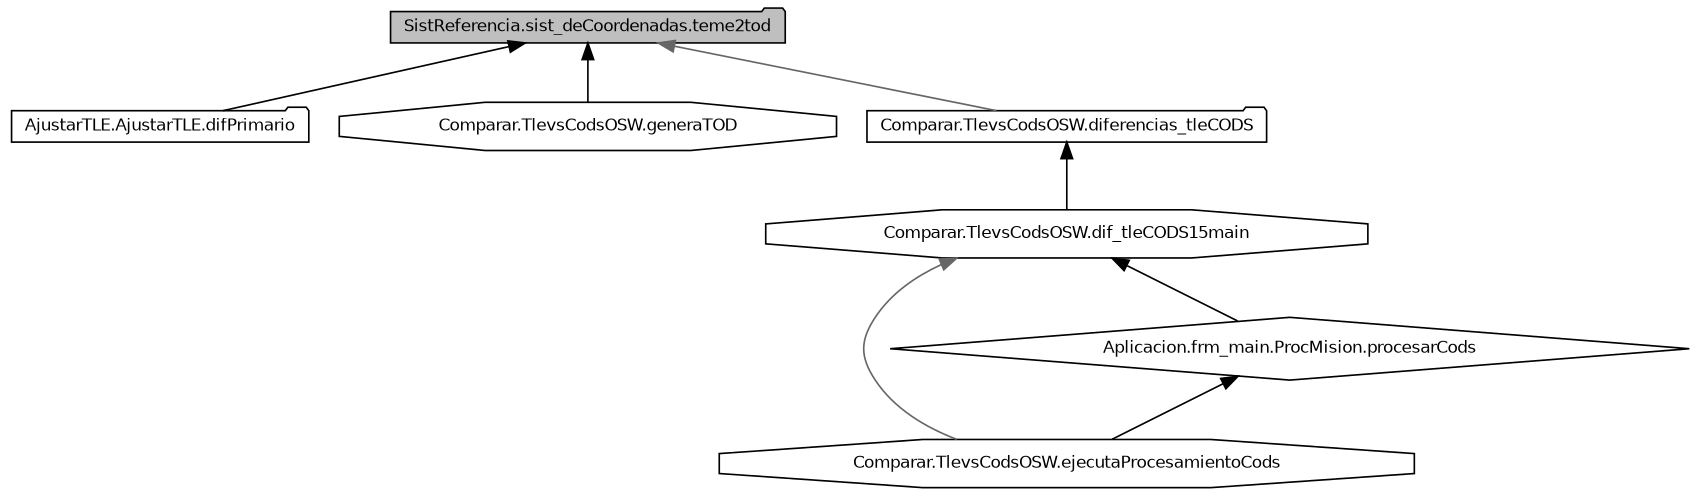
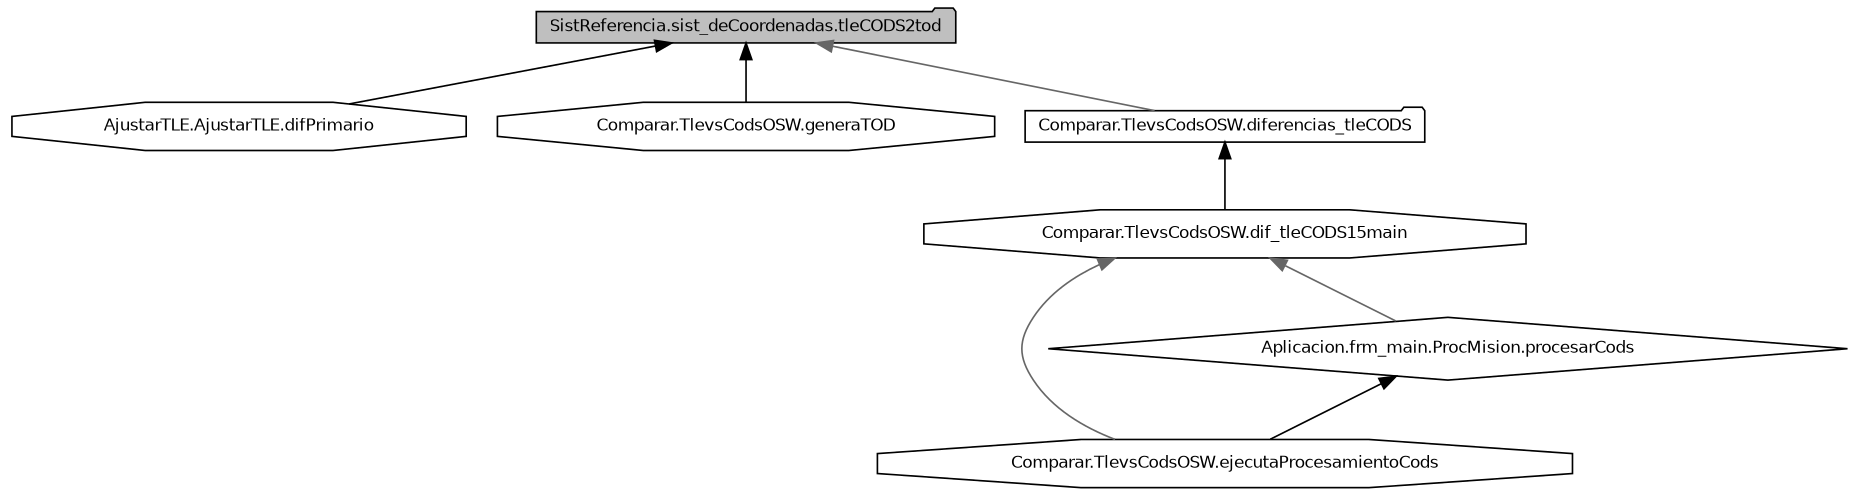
node "SistReferencia.sist_deCoordenadas.teme2tod": label "SistReferencia.sist_deCoordenadas.teme2tod" -> "SistReferencia.sist_deCoordenadas.tleCODS2tod"
node "AjustarTLE.AjustarTLE.difPrimario": shape folder -> octagon
edge "Aplicacion.frm_main.ProcMision.procesarCods" -> "Comparar.TlevsCodsOSW.dif_tleCODS15main": color black -> gray40
